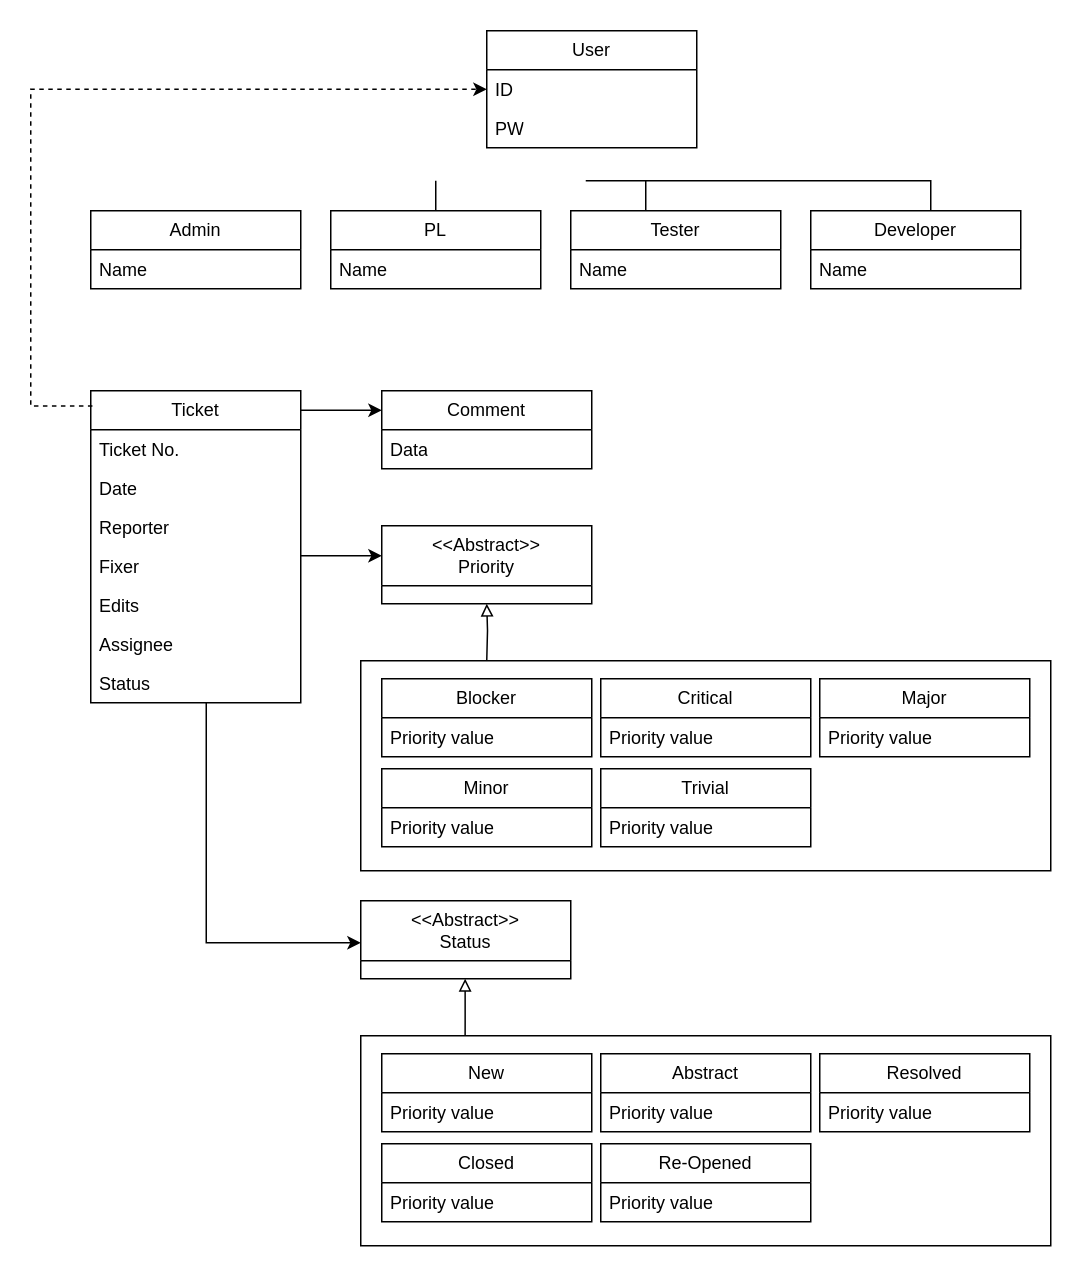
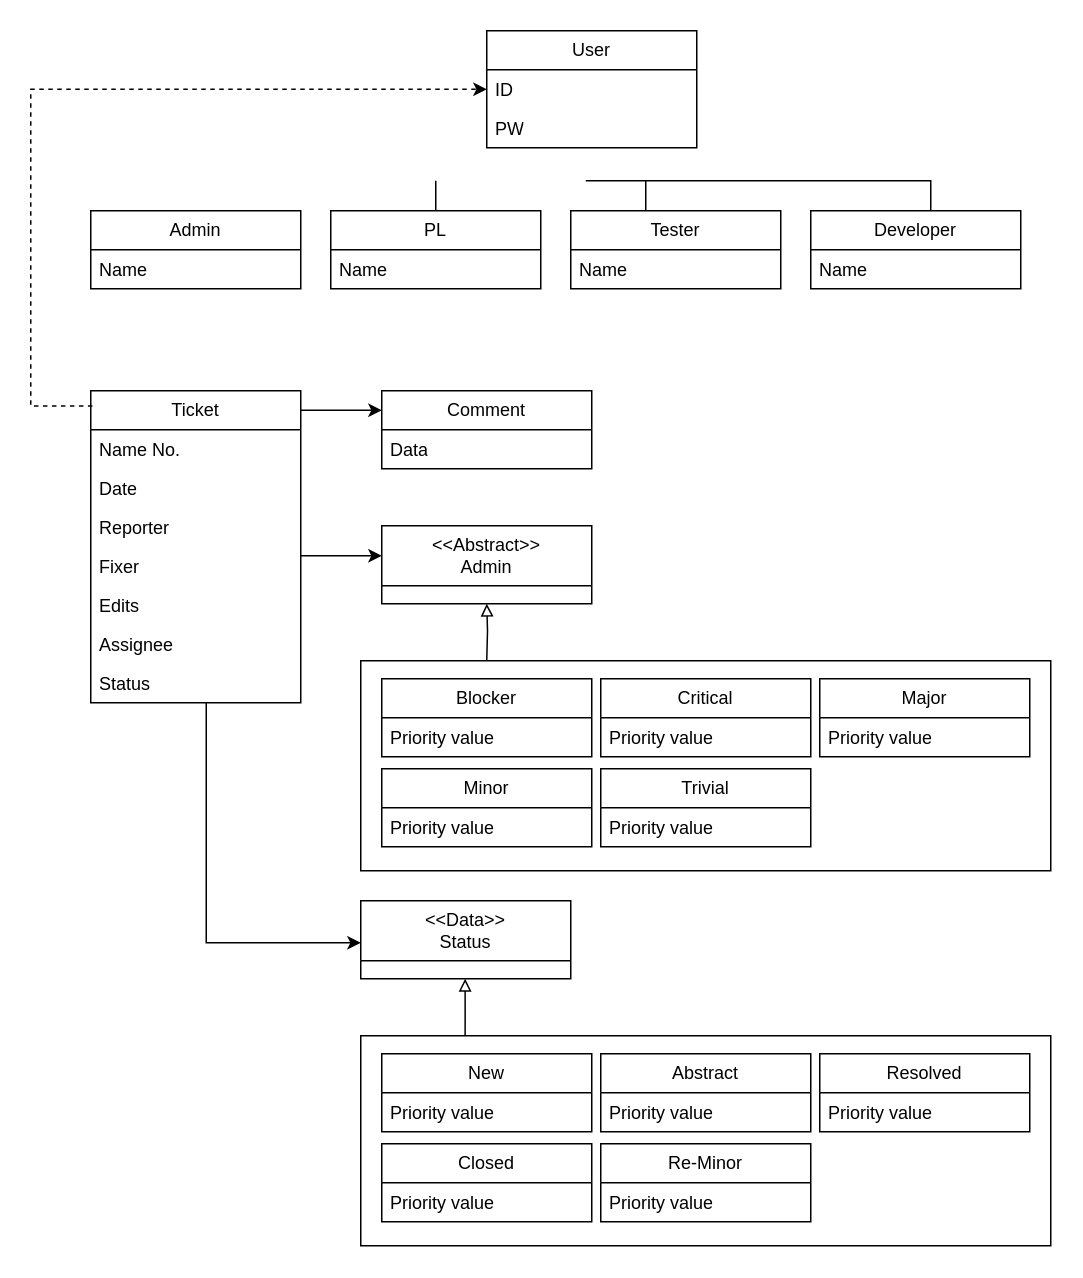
node "Ticket No.": label "Ticket No." -> "Name No."
node "<<Abstract>> Priority": label "<<Abstract>> Priority" -> "<<Abstract>> Admin"
node "<<Abstract>> Status": label "<<Abstract>> Status" -> "<<Data>> Status"
node "Re-Opened": label "Re-Opened" -> "Re-Minor"
